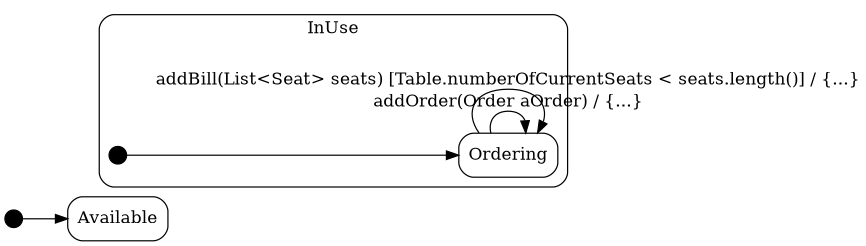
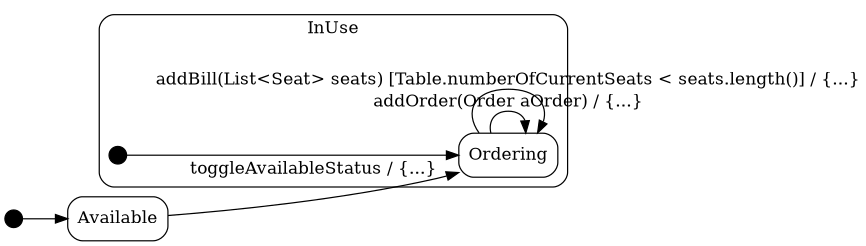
edge "Available" -> "Ordering": added, label "toggleAvailableStatus / {...}"
